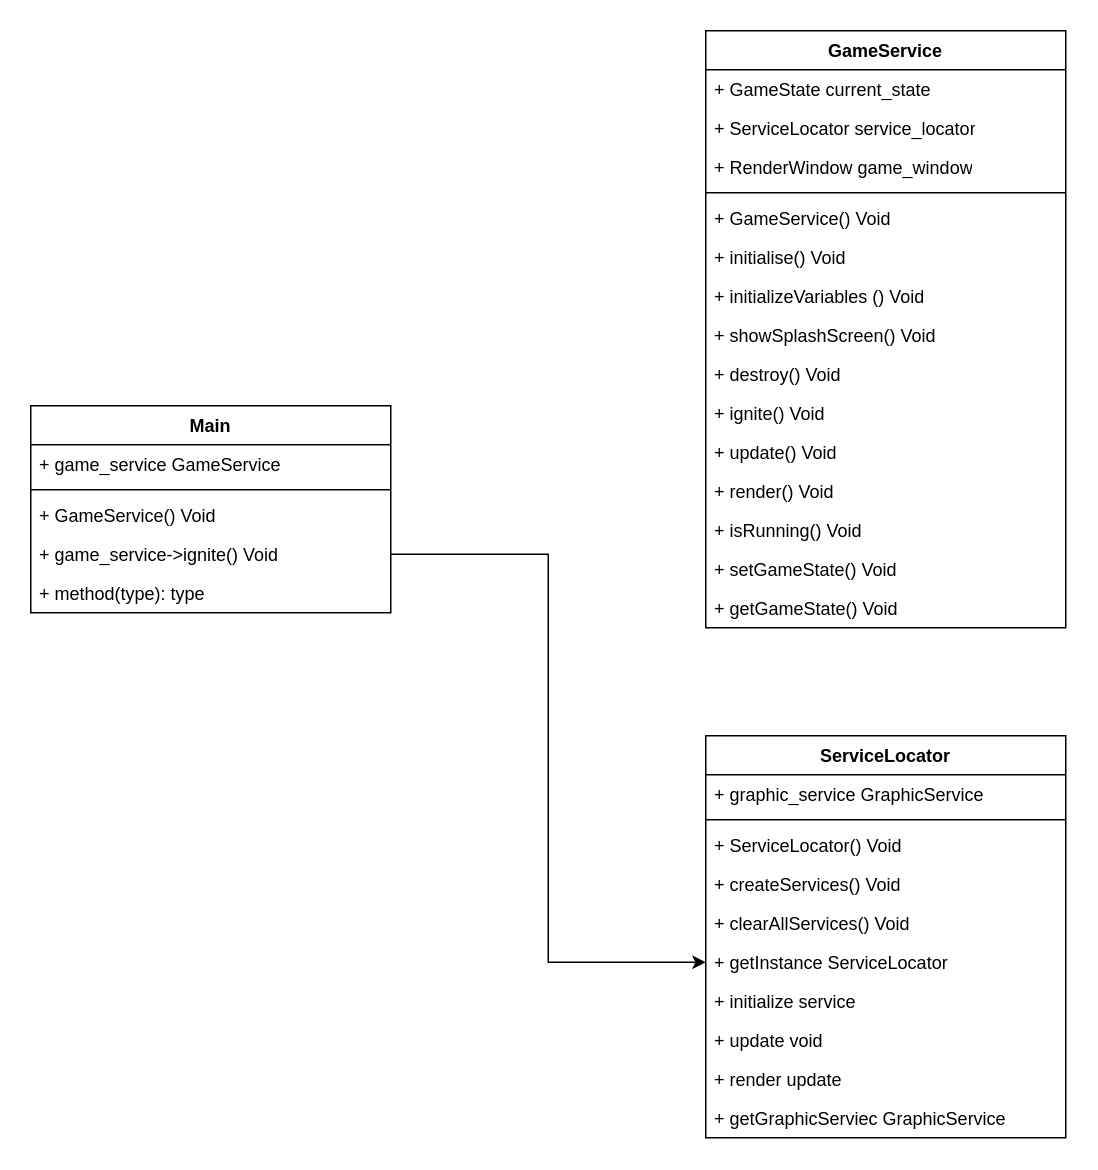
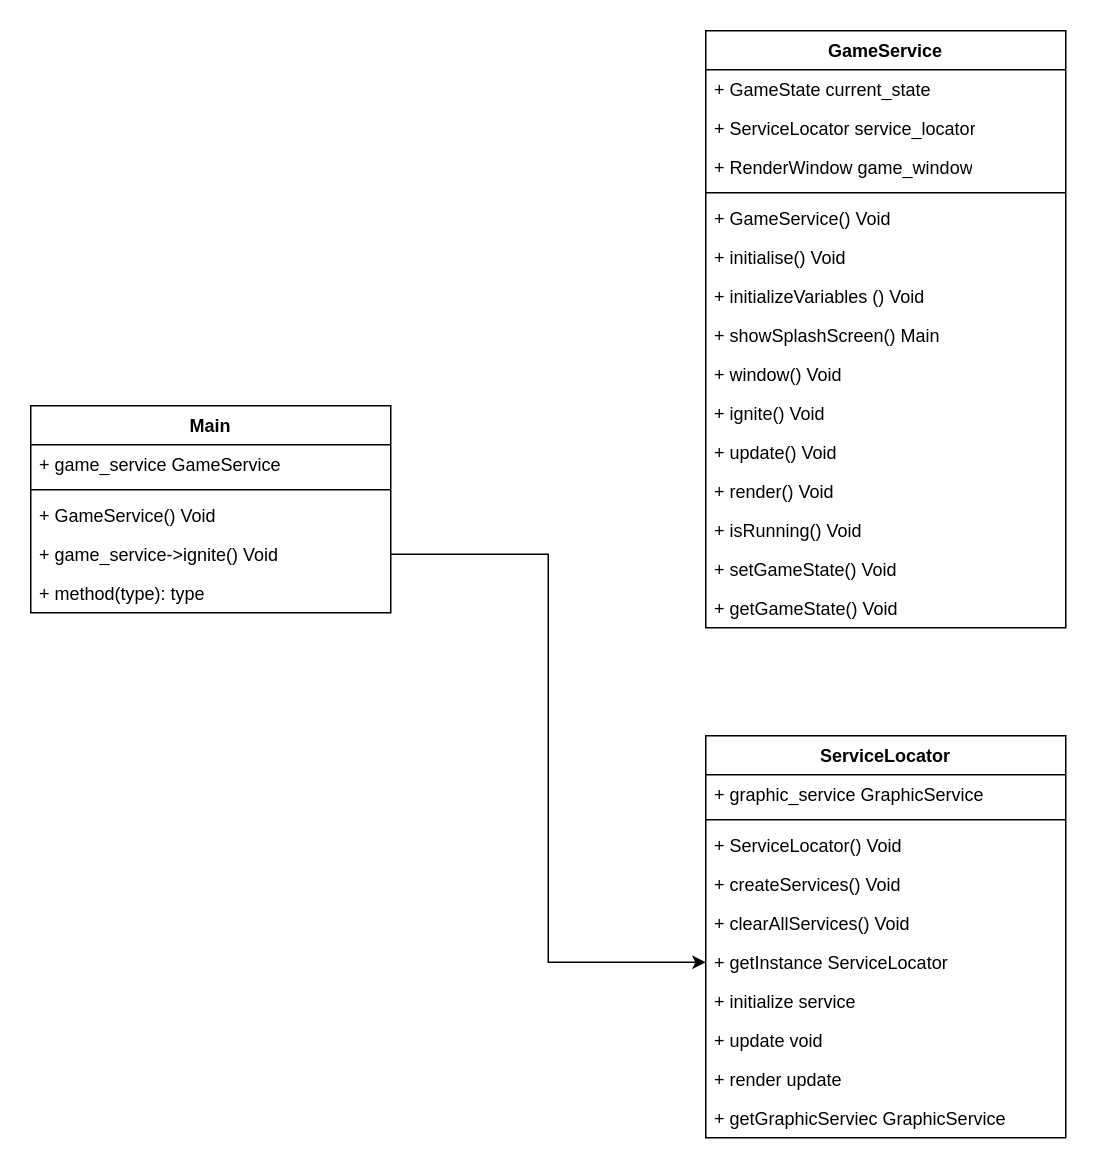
node "+ showSplashScreen() Void": label "+ showSplashScreen() Void" -> "+ showSplashScreen() Main"
node "+ destroy() Void": label "+ destroy() Void" -> "+ window() Void"
